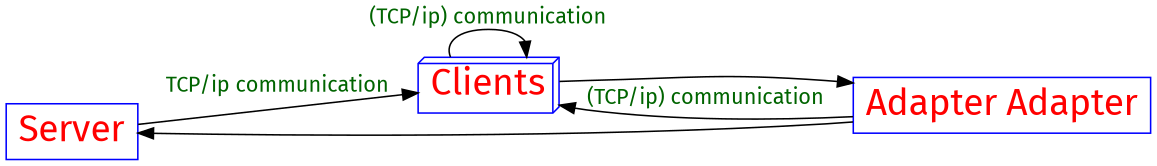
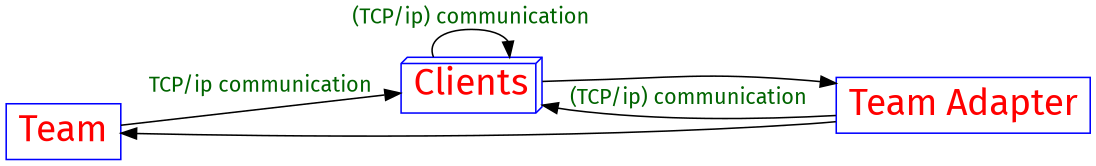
node "Adapter Adapter": label "Adapter Adapter" -> "Team Adapter"
node "Server": label "Server" -> "Team"
